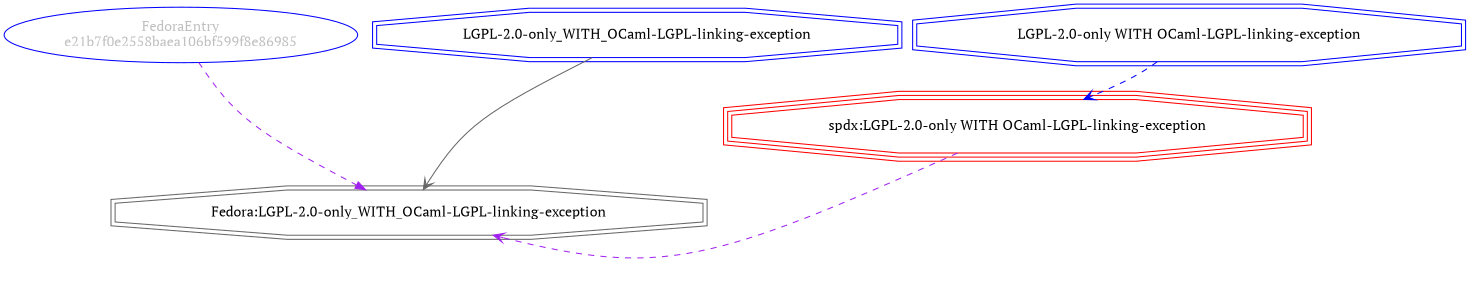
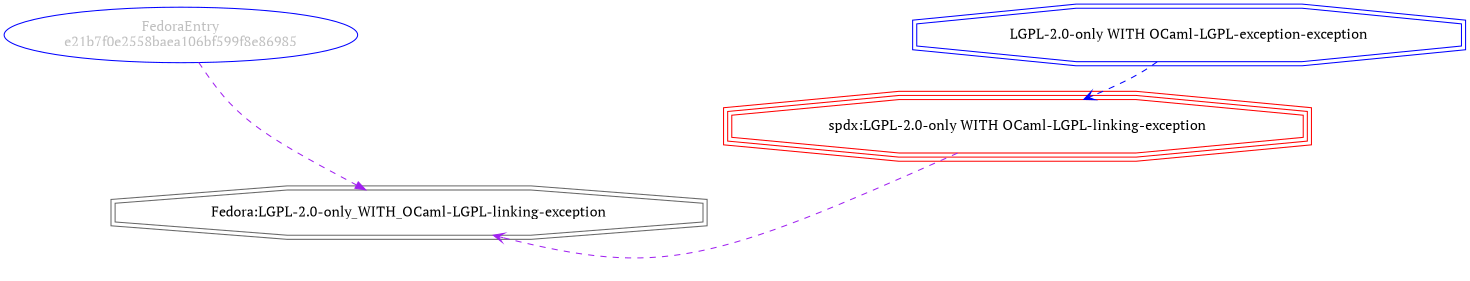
node "LGPL-2.0-only_WITH_OCaml-LGPL-linking-exception": removed
node "LGPL-2.0-only WITH OCaml-LGPL-linking-exception": label "LGPL-2.0-only WITH OCaml-LGPL-linking-exception" -> "LGPL-2.0-only WITH OCaml-LGPL-exception-exception"
